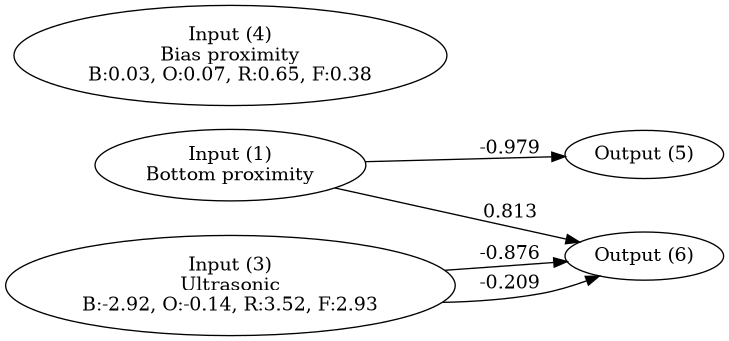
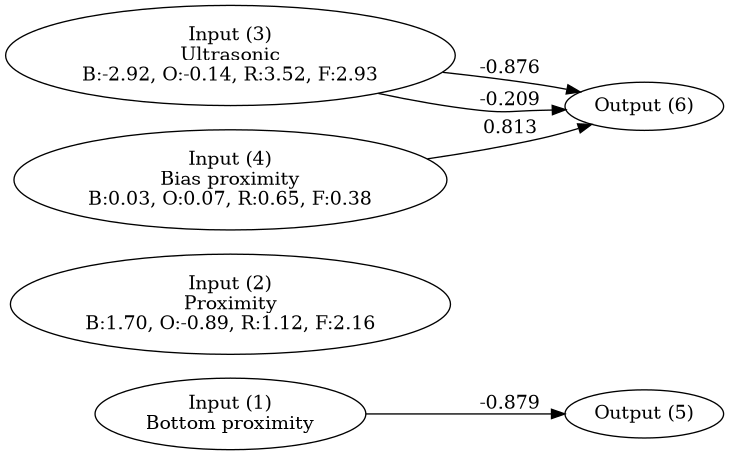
edge "Input (1) Bottom proximity" -> "Output (5)": label "-0.979" -> "-0.879"
edge "Input (1) Bottom proximity" -> "Output (6)": now "Input (4) Bias proximity B:0.03, O:0.07, R:0.65, F:0.38" -> "Output (6)"
node "Input (2) Proximity B:1.70, O:-0.89, R:1.12, F:2.16": added
